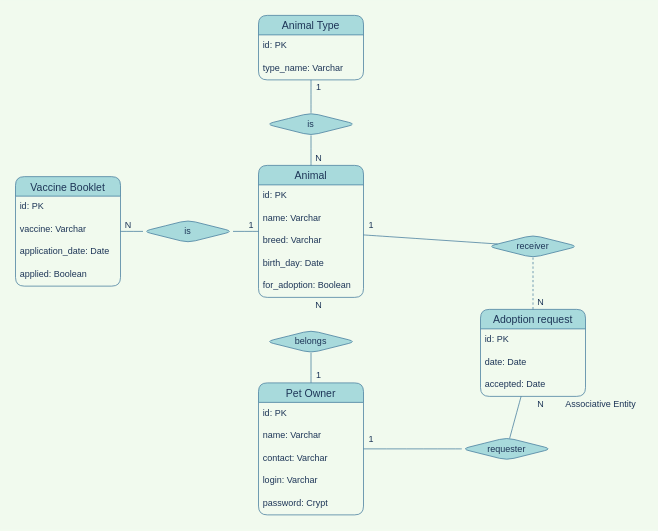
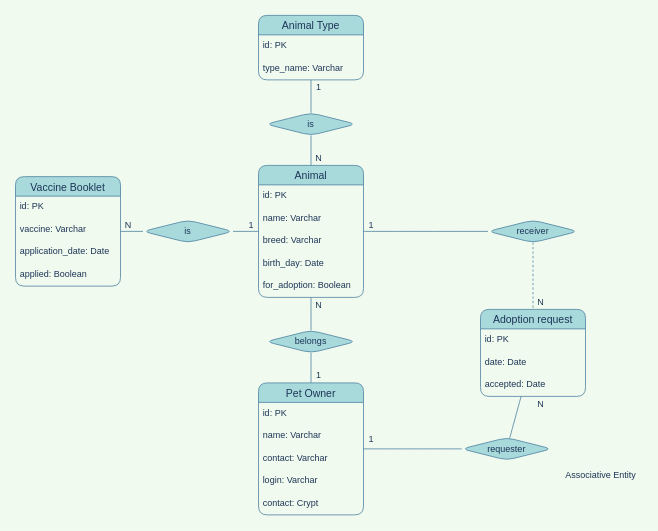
node "receiver": moved (533, 246) -> (533, 231)
edge "Animal" -- "belongs": added
node "Associative Entity": moved (600, 404) -> (600, 475)
node "password: Crypt": label "password: Crypt" -> "contact: Crypt"
